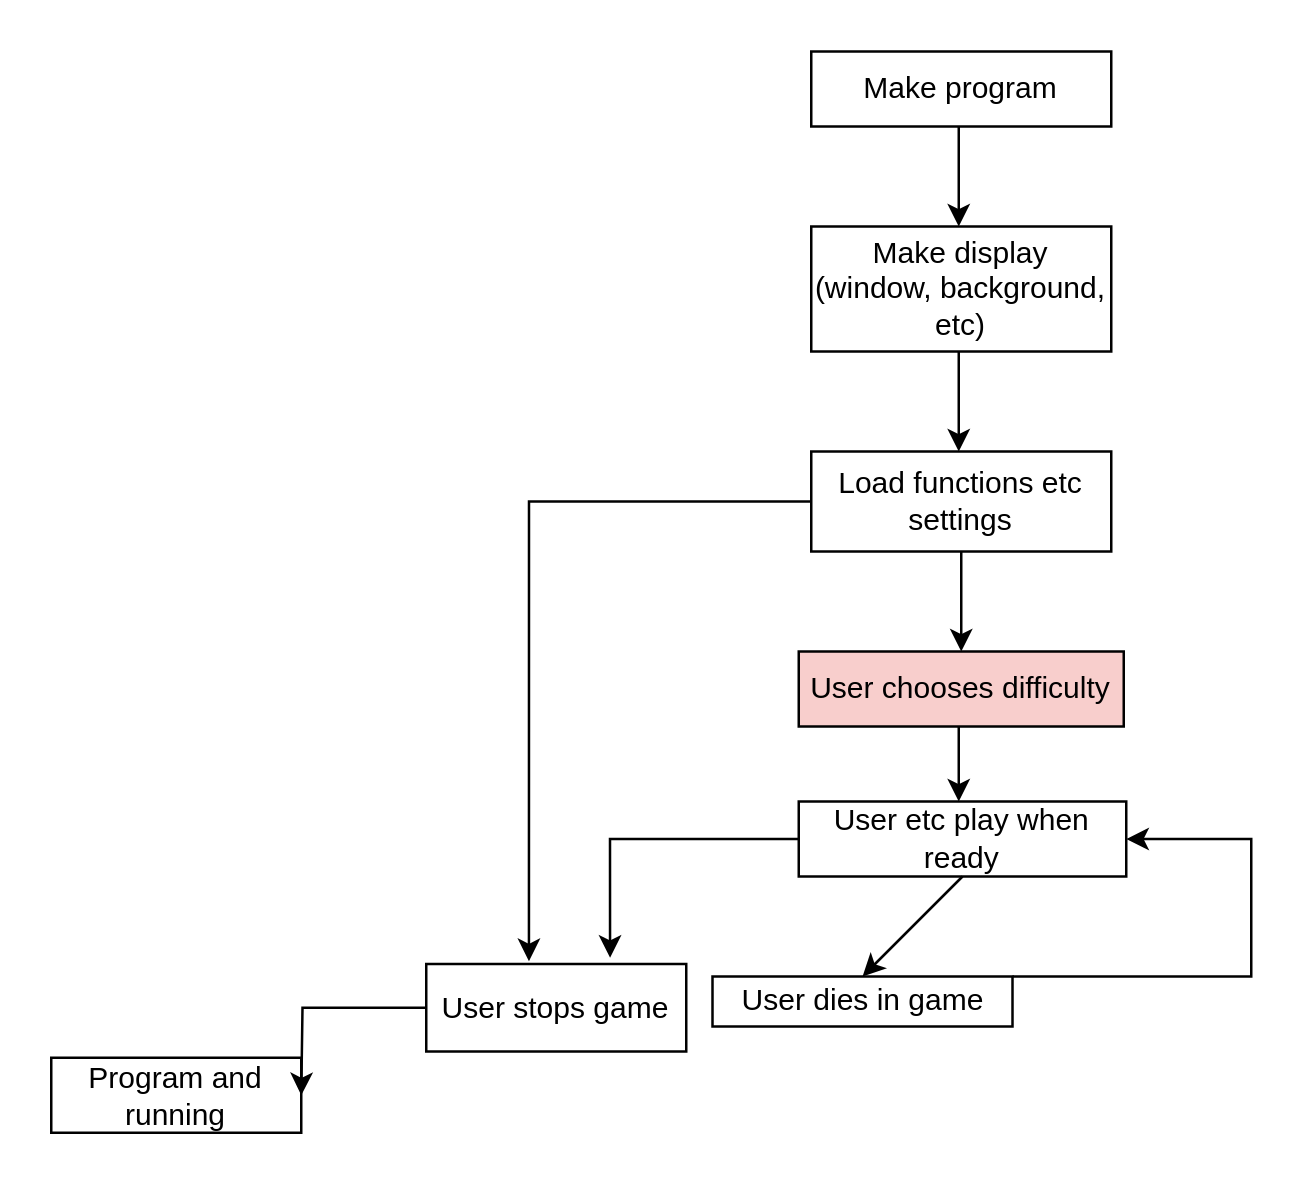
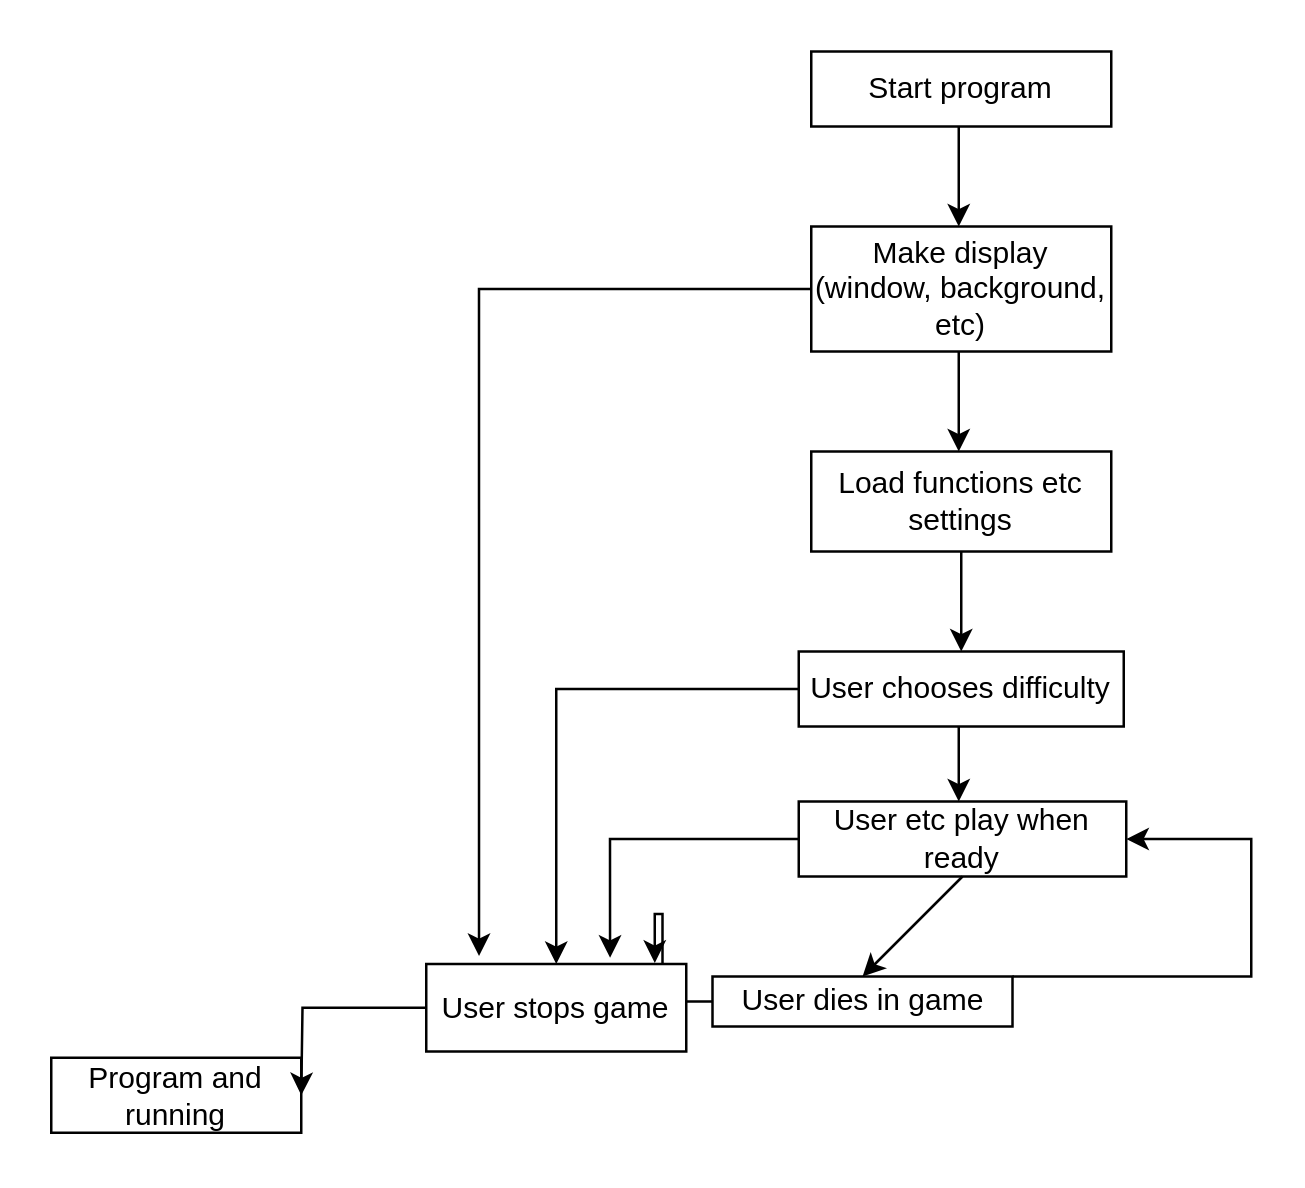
node "Make program": label "Make program" -> "Start program"
edge "Make display (window, background, etc)" -> "User stops game": added
edge "Load functions etc settings" -> "User stops game": removed
node "User chooses difficulty": fillcolor #f8cecc -> #ffffff
edge "User chooses difficulty" -> "User stops game": added
edge "User dies in game" -> "User stops game": added
